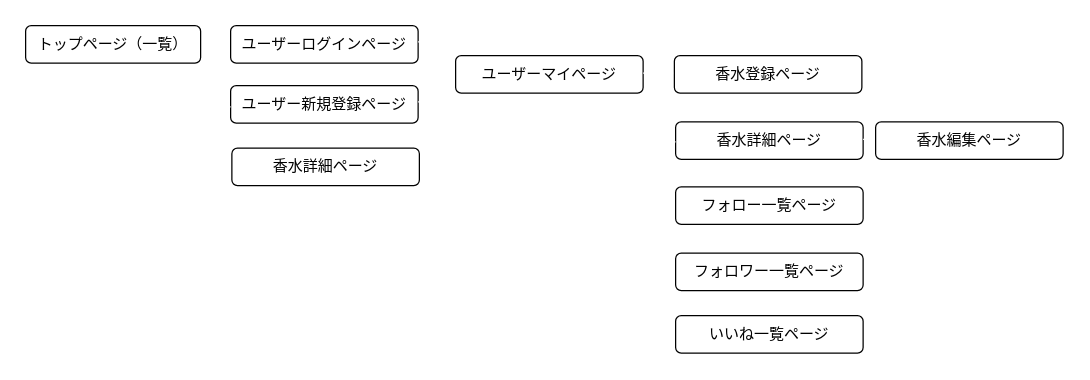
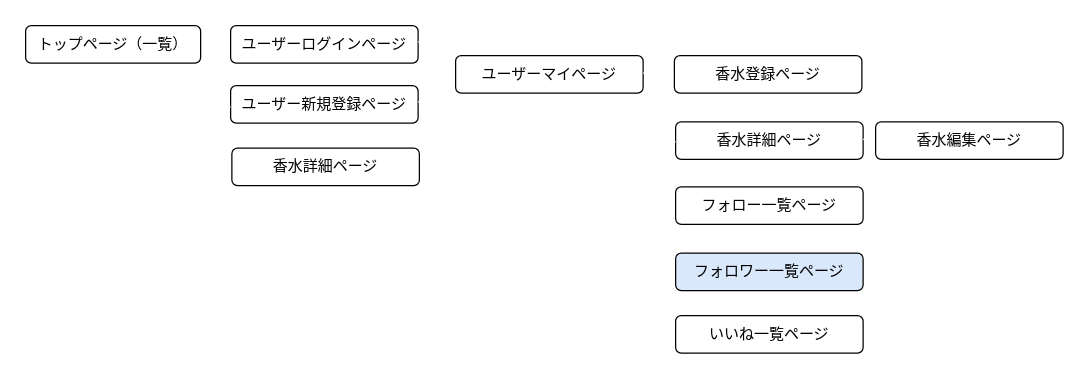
node "フォロワー一覧ページ": fillcolor #ffffff -> #dae8fc
